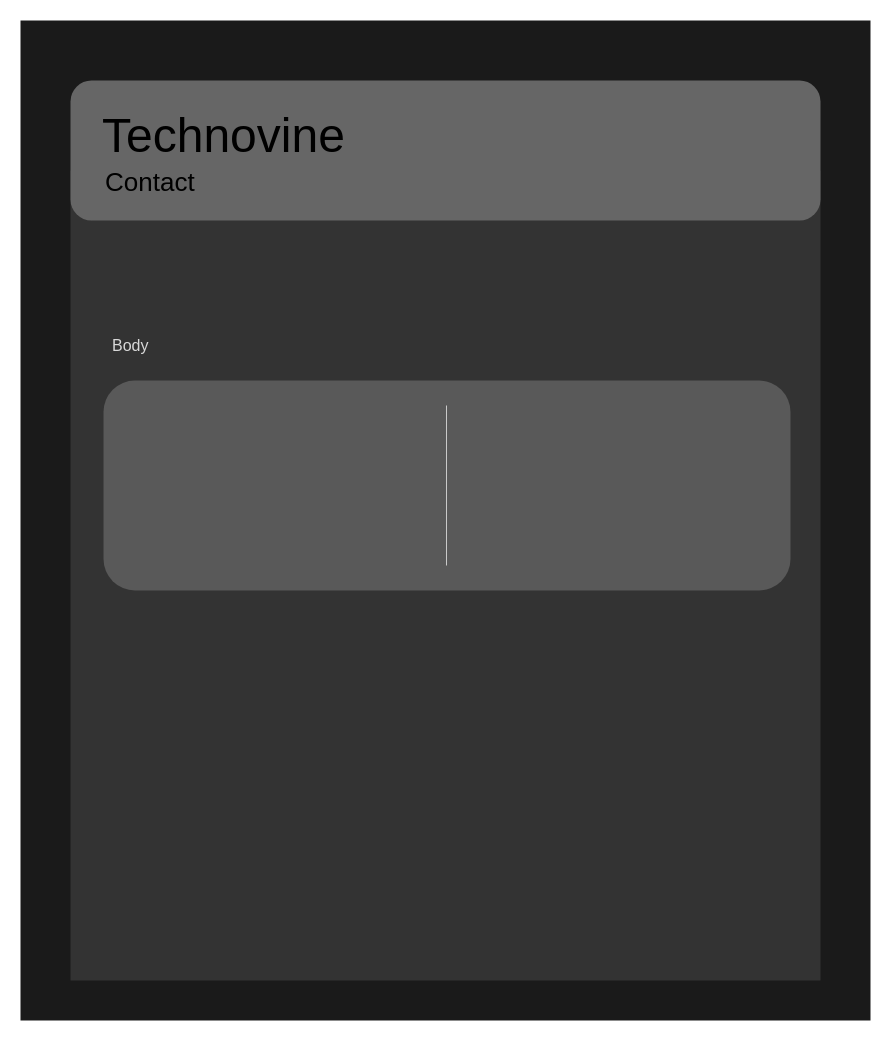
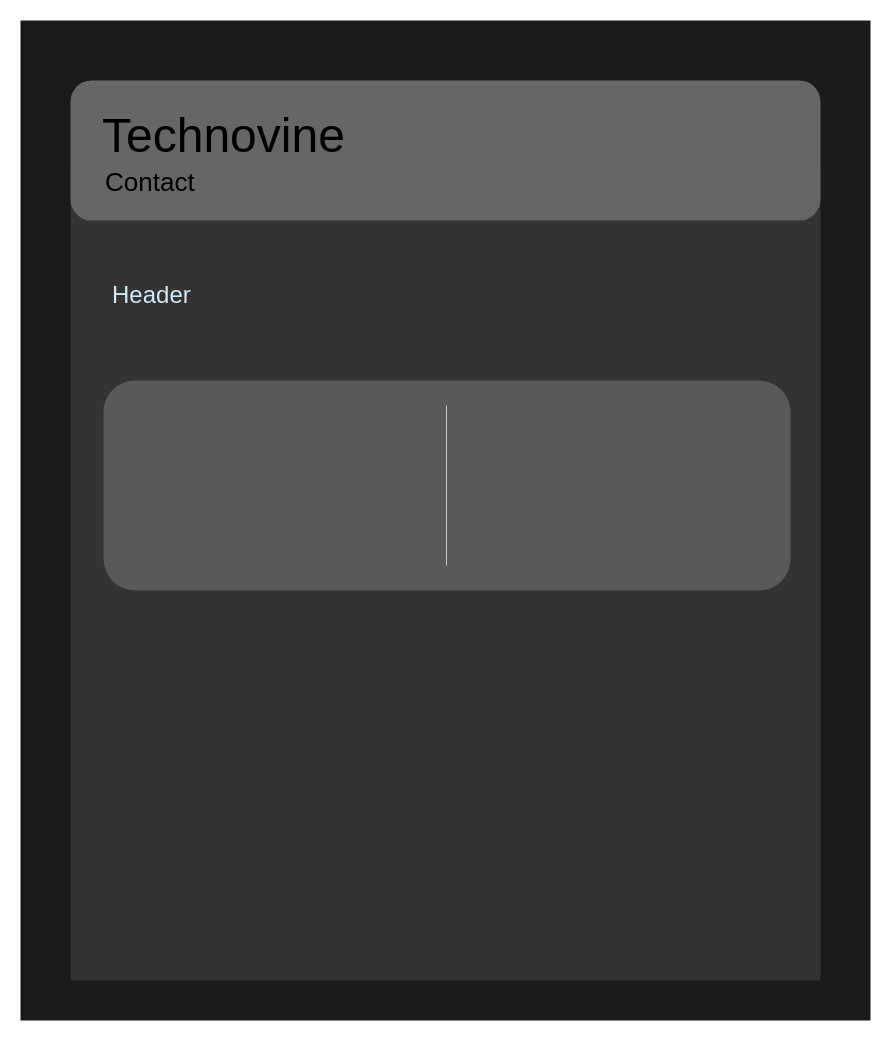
node "Header": added
node "Body": removed
